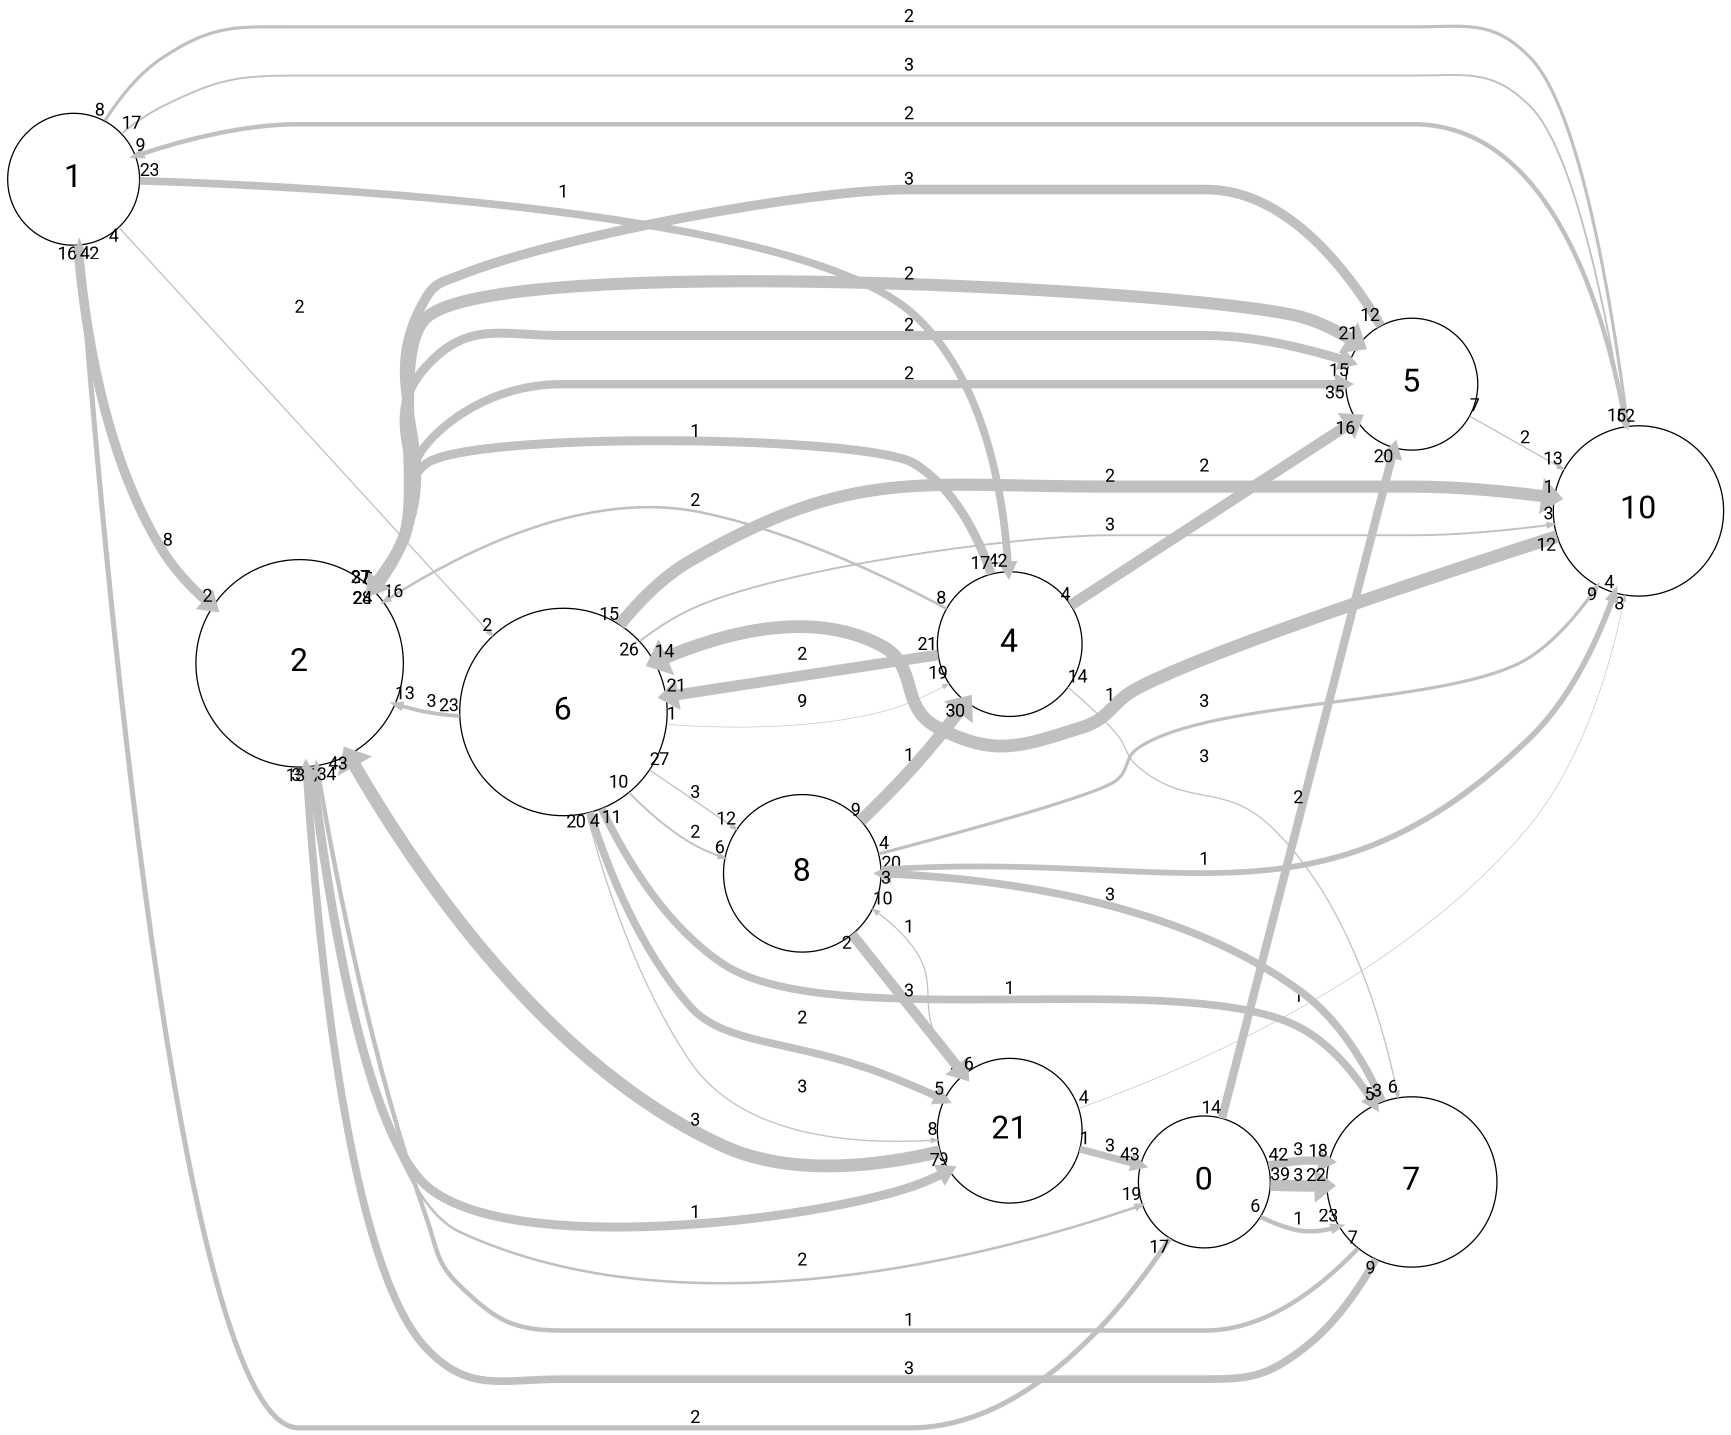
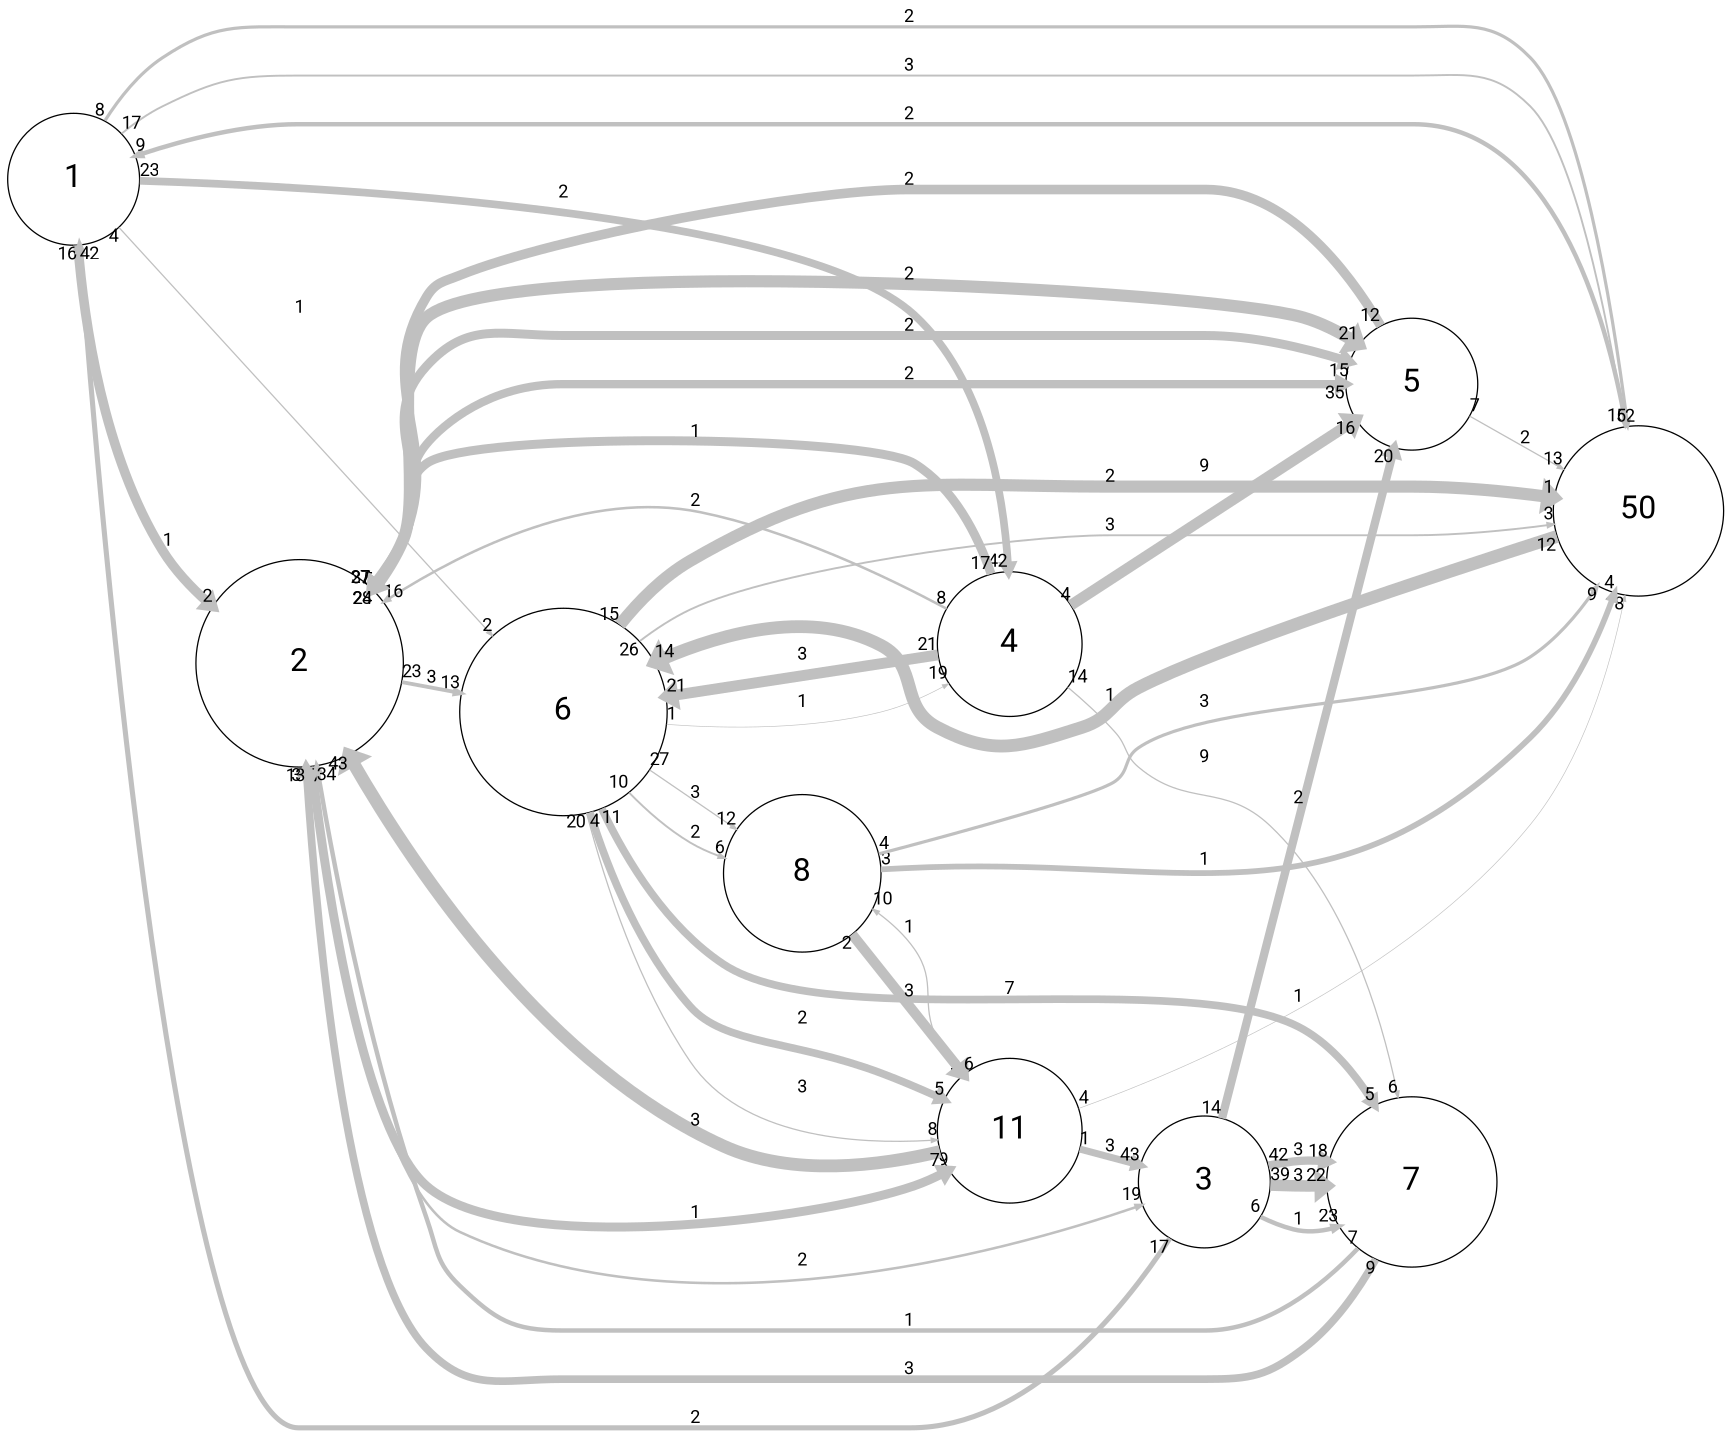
edge "5" -> "2": label "3" -> "2"
edge "1" -> "4": label "1" -> "2"
edge "1" -> "6": label "2" -> "1"
edge "4" -> "5": label "2" -> "9"
node "10": label "10" -> "50"
edge "1" -> "2": label "8" -> "1"
edge "4" -> "6": label "2" -> "3"
edge "6" -> "4": label "9" -> "1"
edge "6" -> "2": reversed
edge "4" -> "7": label "3" -> "9"
edge "8" -> "4": removed, label "1"
edge "7" -> "8": removed, label "3"
edge "6" -> "7": label "1" -> "7"
node "21": label "21" -> "11"
node "0": label "0" -> "3"
